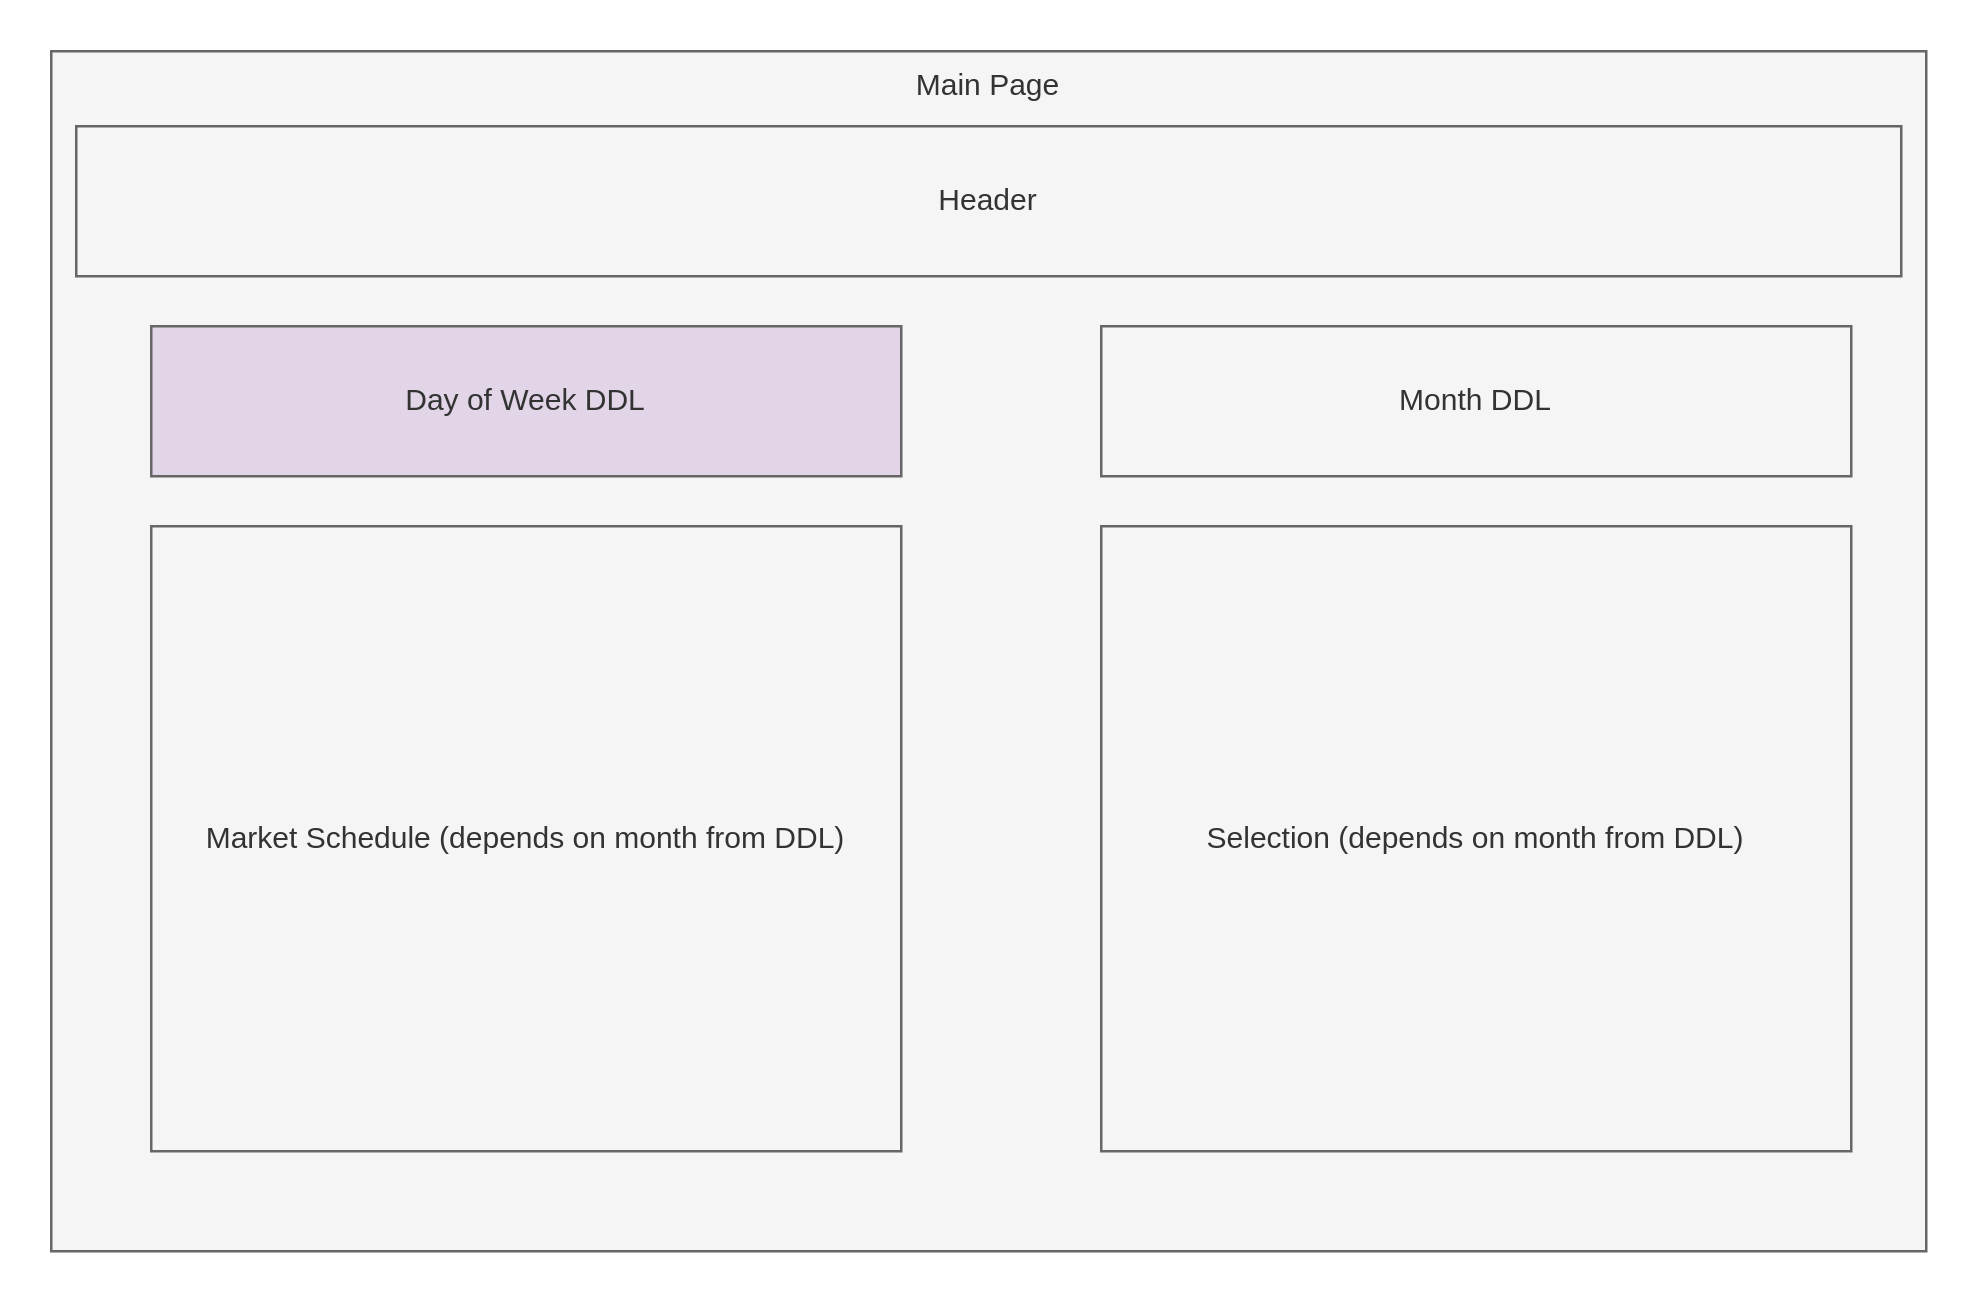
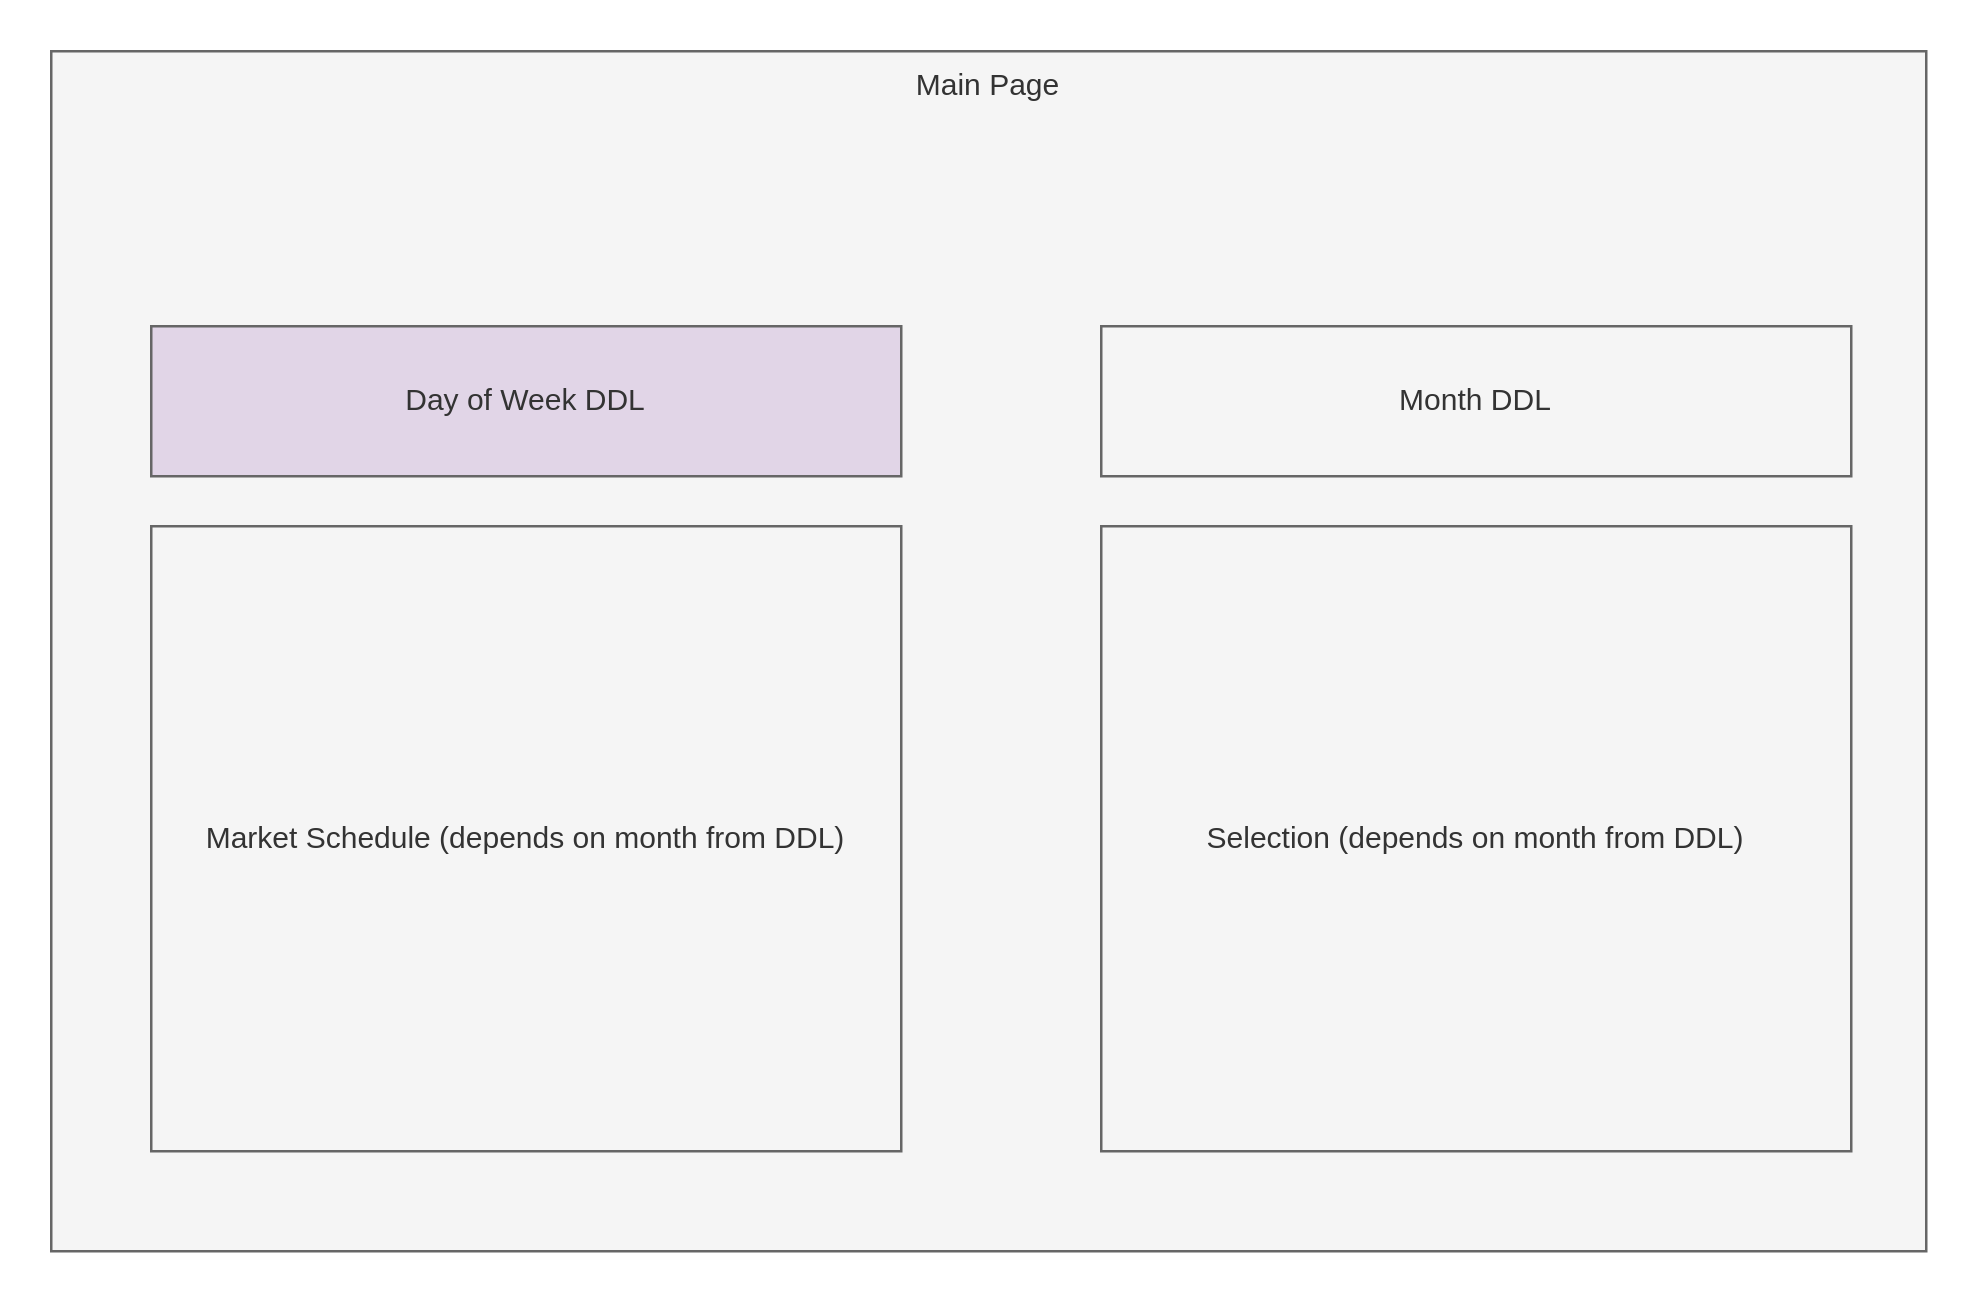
node "Header": removed
